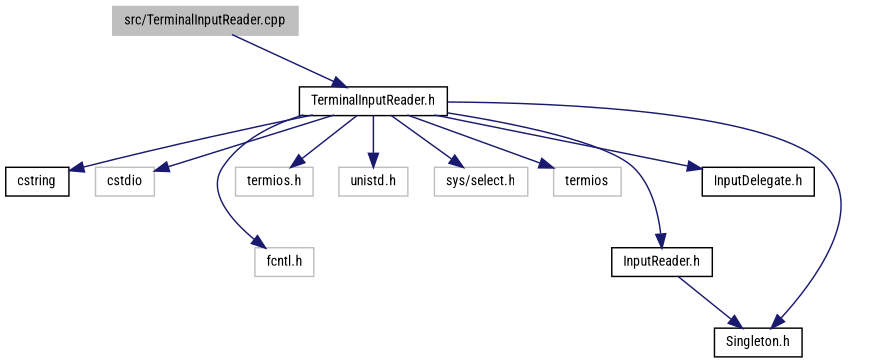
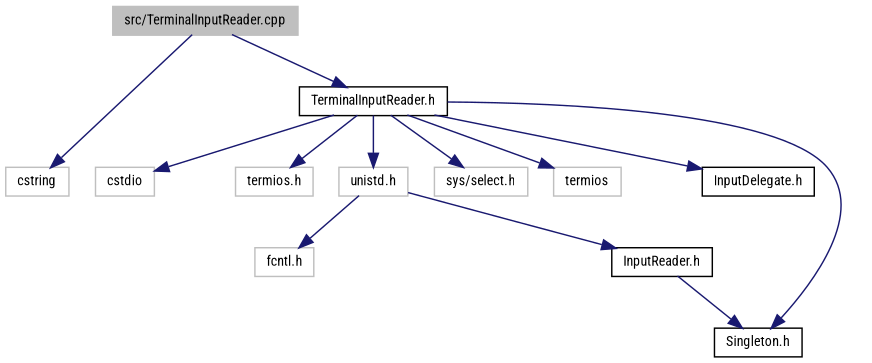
edge "TerminalInputReader.h" -> "cstring": now "src/TerminalInputReader.cpp" -> "cstring"
edge "TerminalInputReader.h" -> "fcntl.h": now "unistd.h" -> "fcntl.h"
edge "TerminalInputReader.h" -> "InputReader.h": now "unistd.h" -> "InputReader.h"
node "cstring": color black -> grey75
